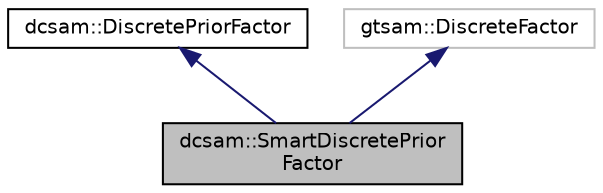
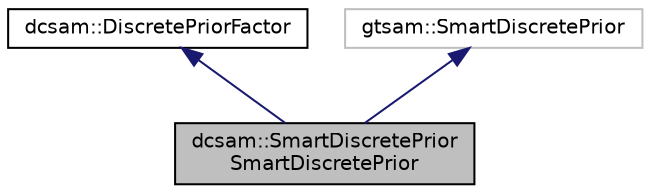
node "gtsam::DiscreteFactor": label "gtsam::DiscreteFactor" -> "gtsam::SmartDiscretePrior"
node "dcsam::SmartDiscretePrior Factor": label "dcsam::SmartDiscretePrior Factor" -> "dcsam::SmartDiscretePrior SmartDiscretePrior"
